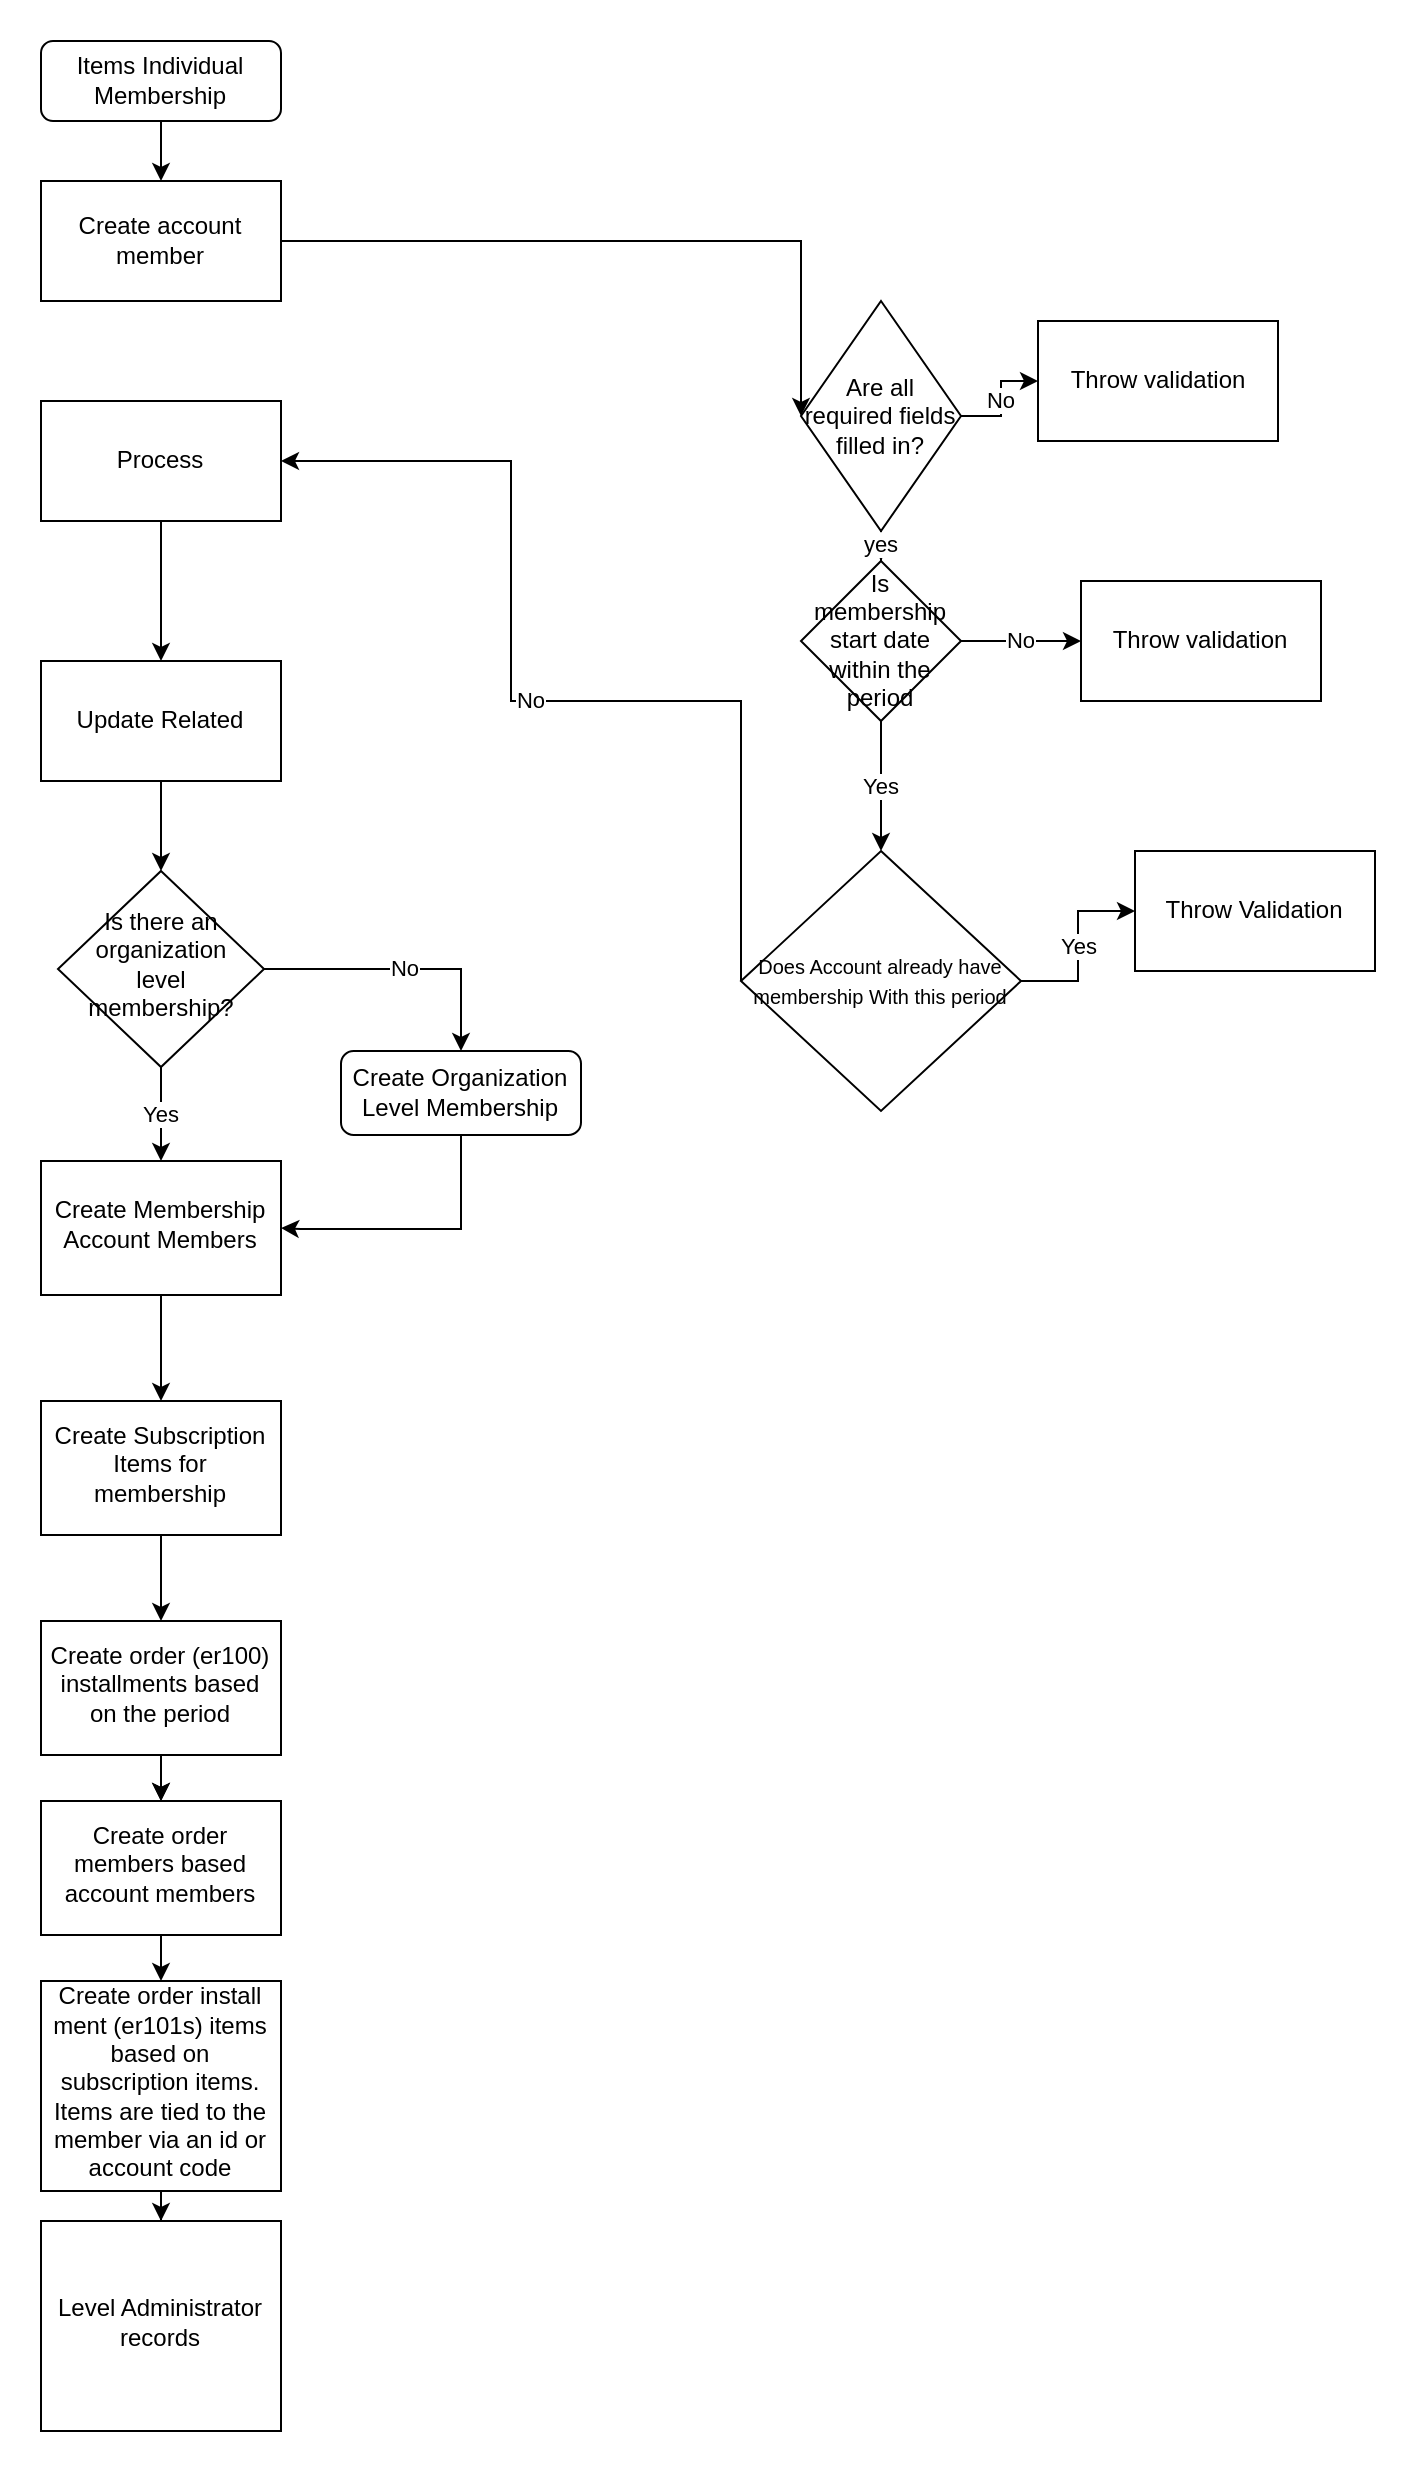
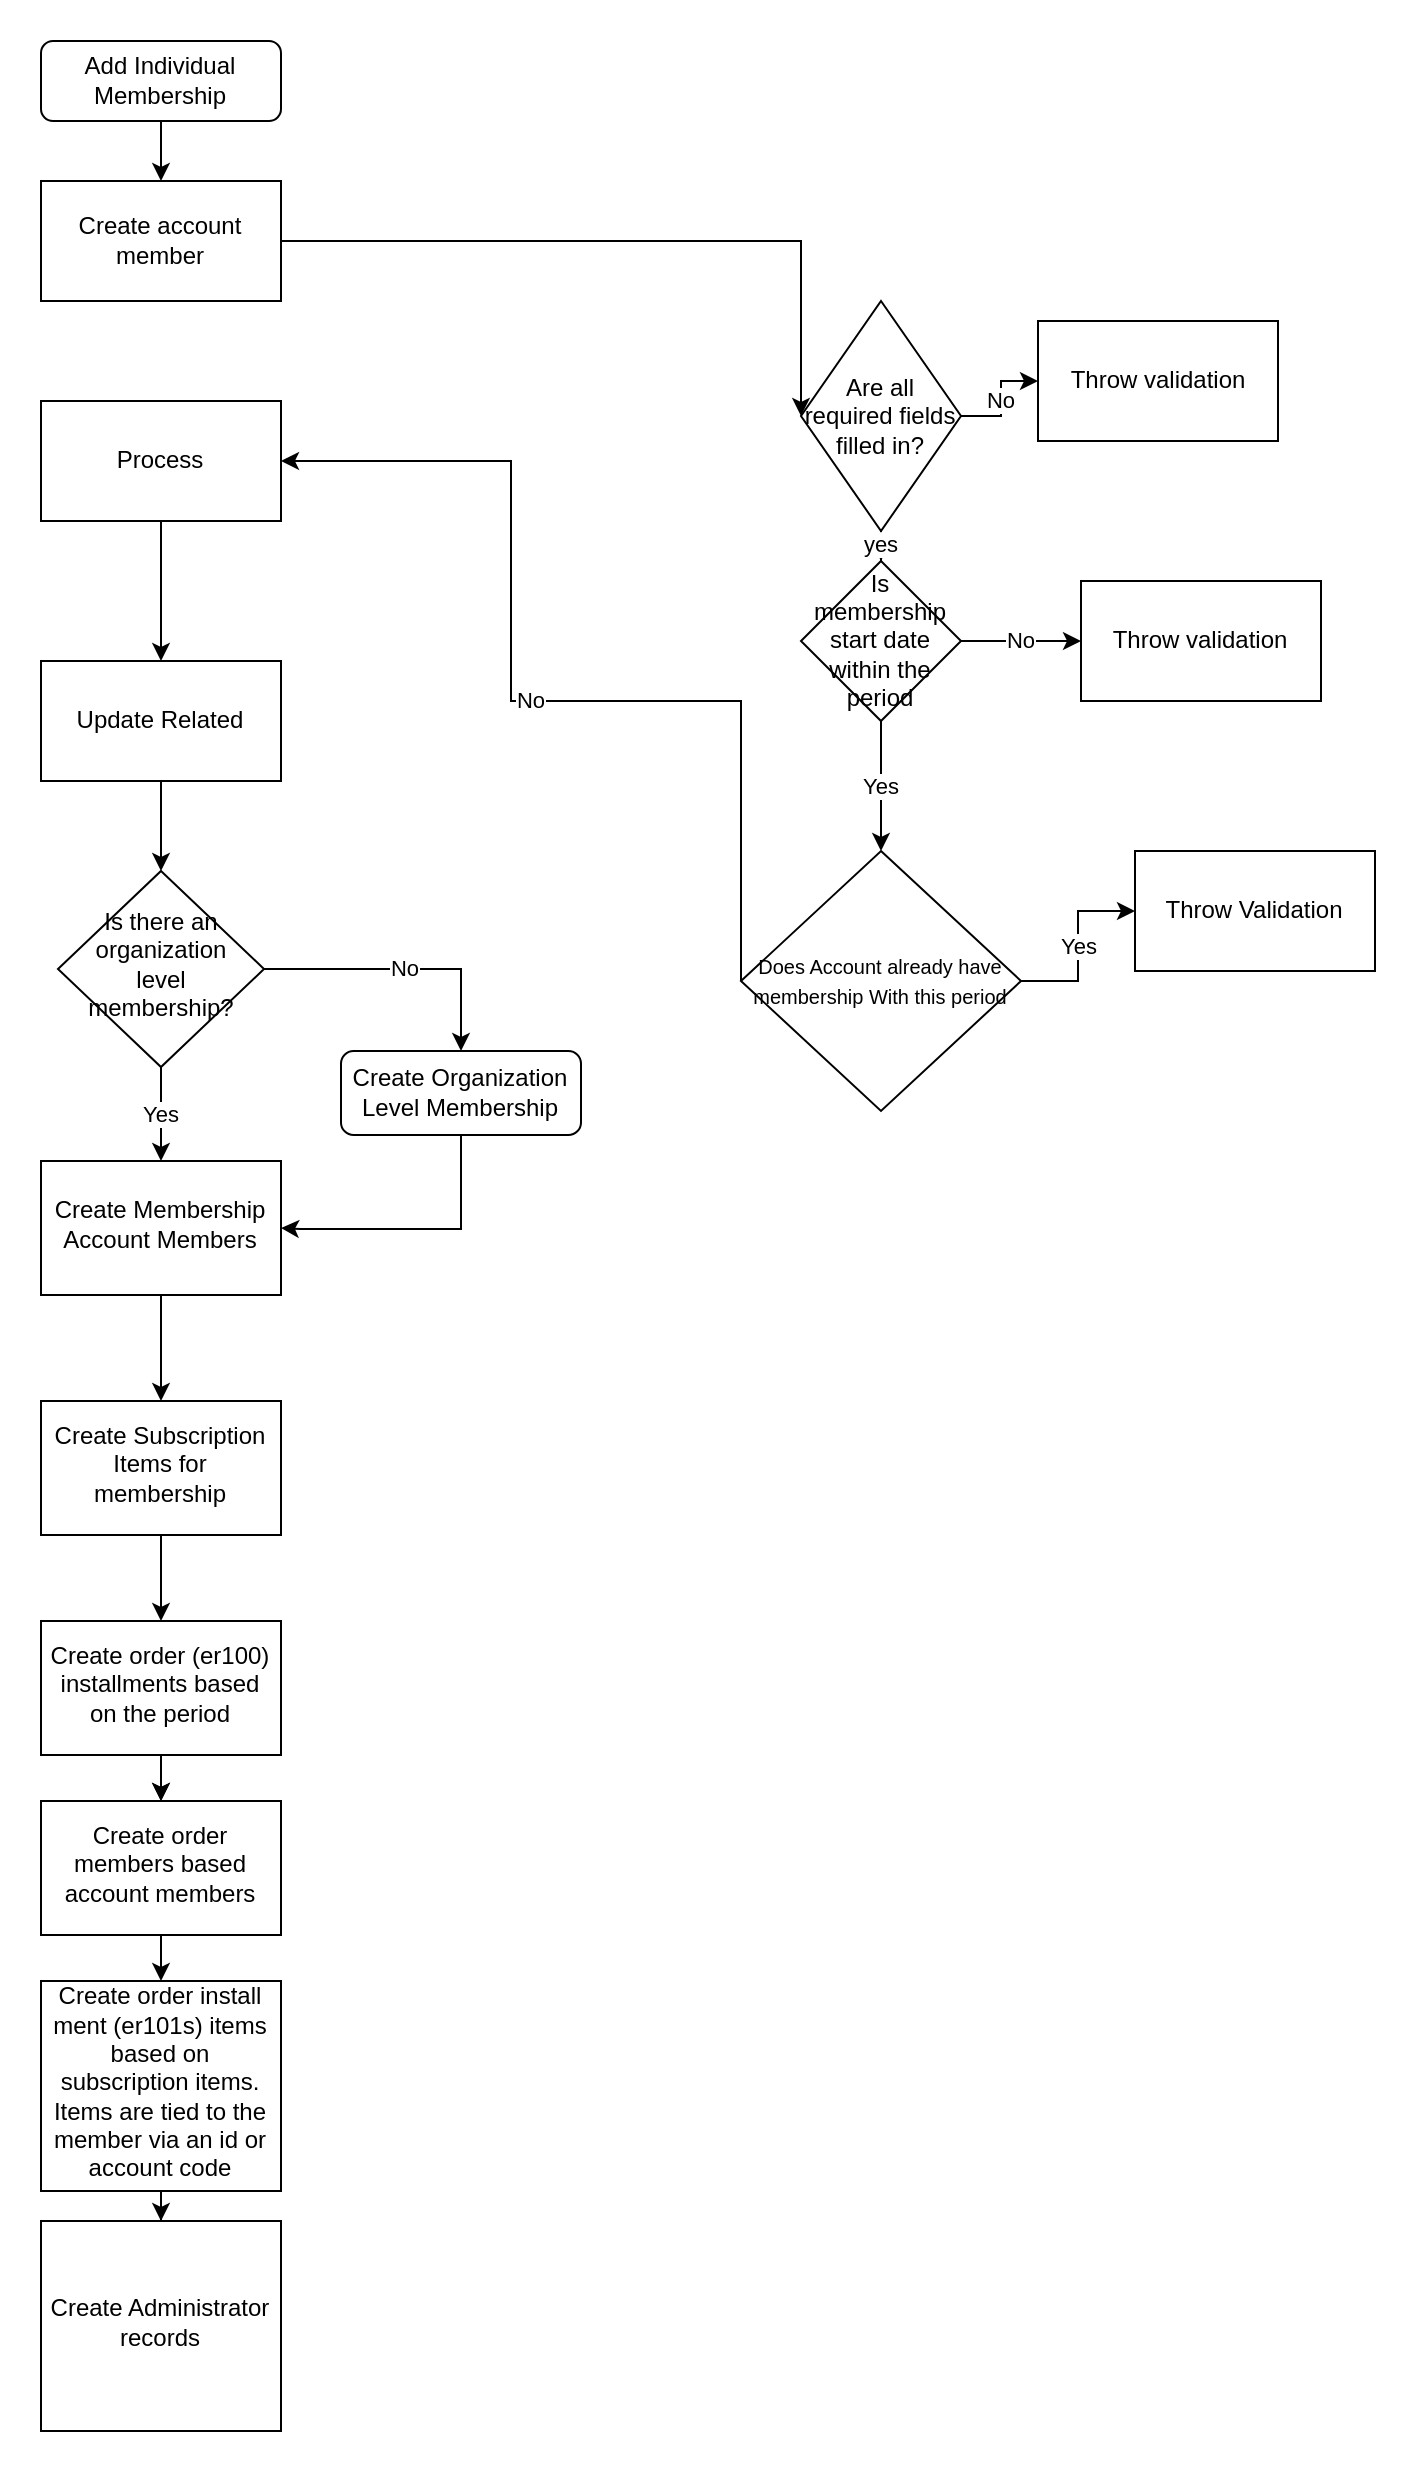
node "Items Individual Membership": label "Items Individual Membership" -> "Add Individual Membership"
node "Level Administrator records": label "Level Administrator records" -> "Create Administrator records"
